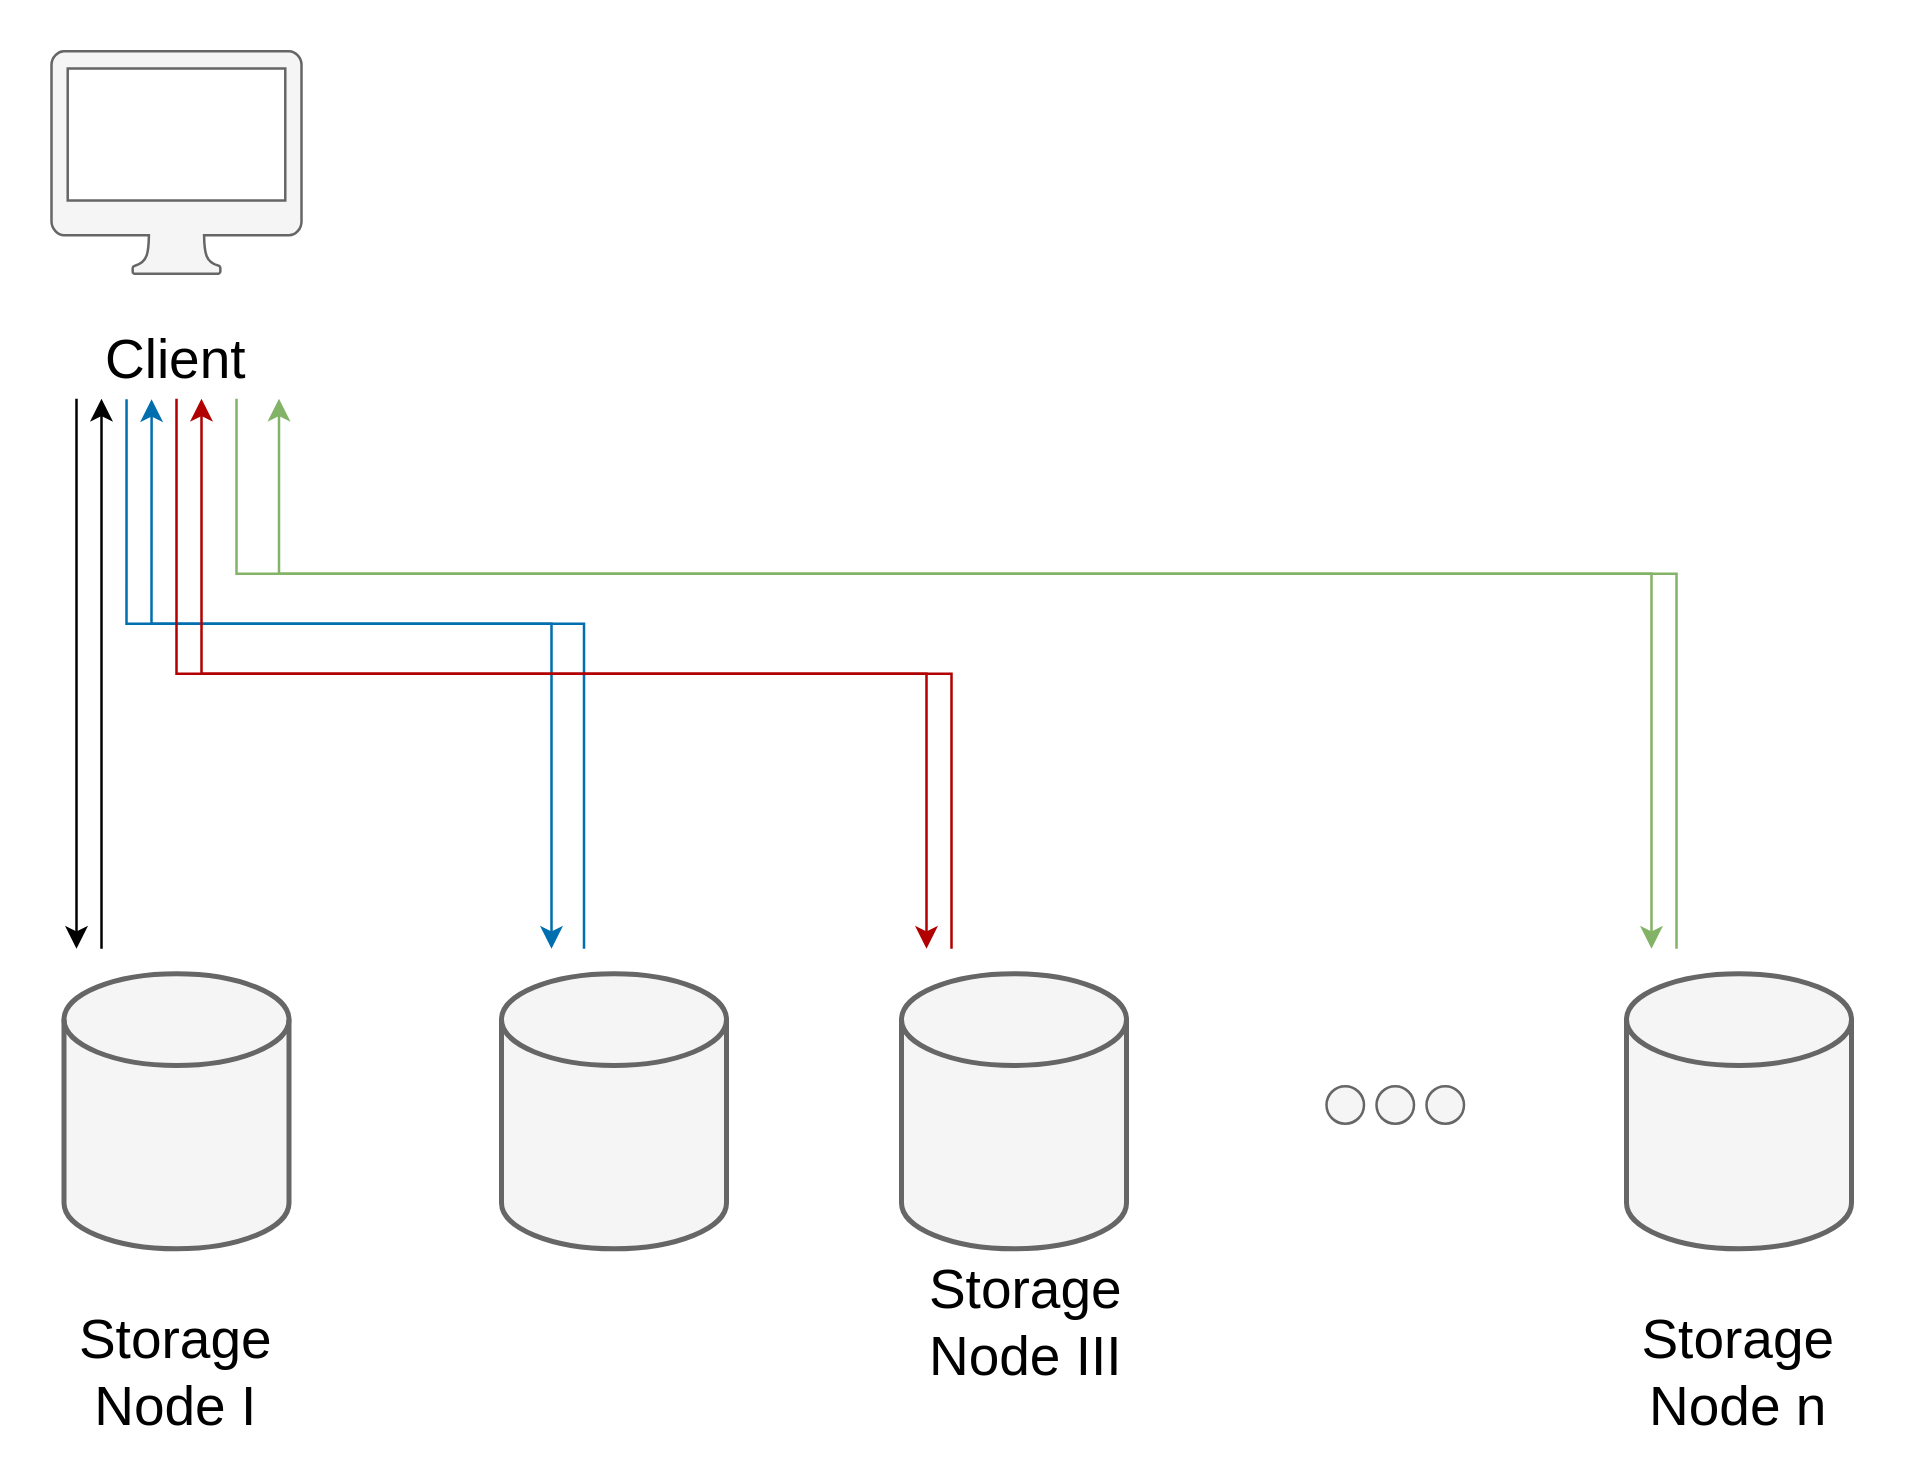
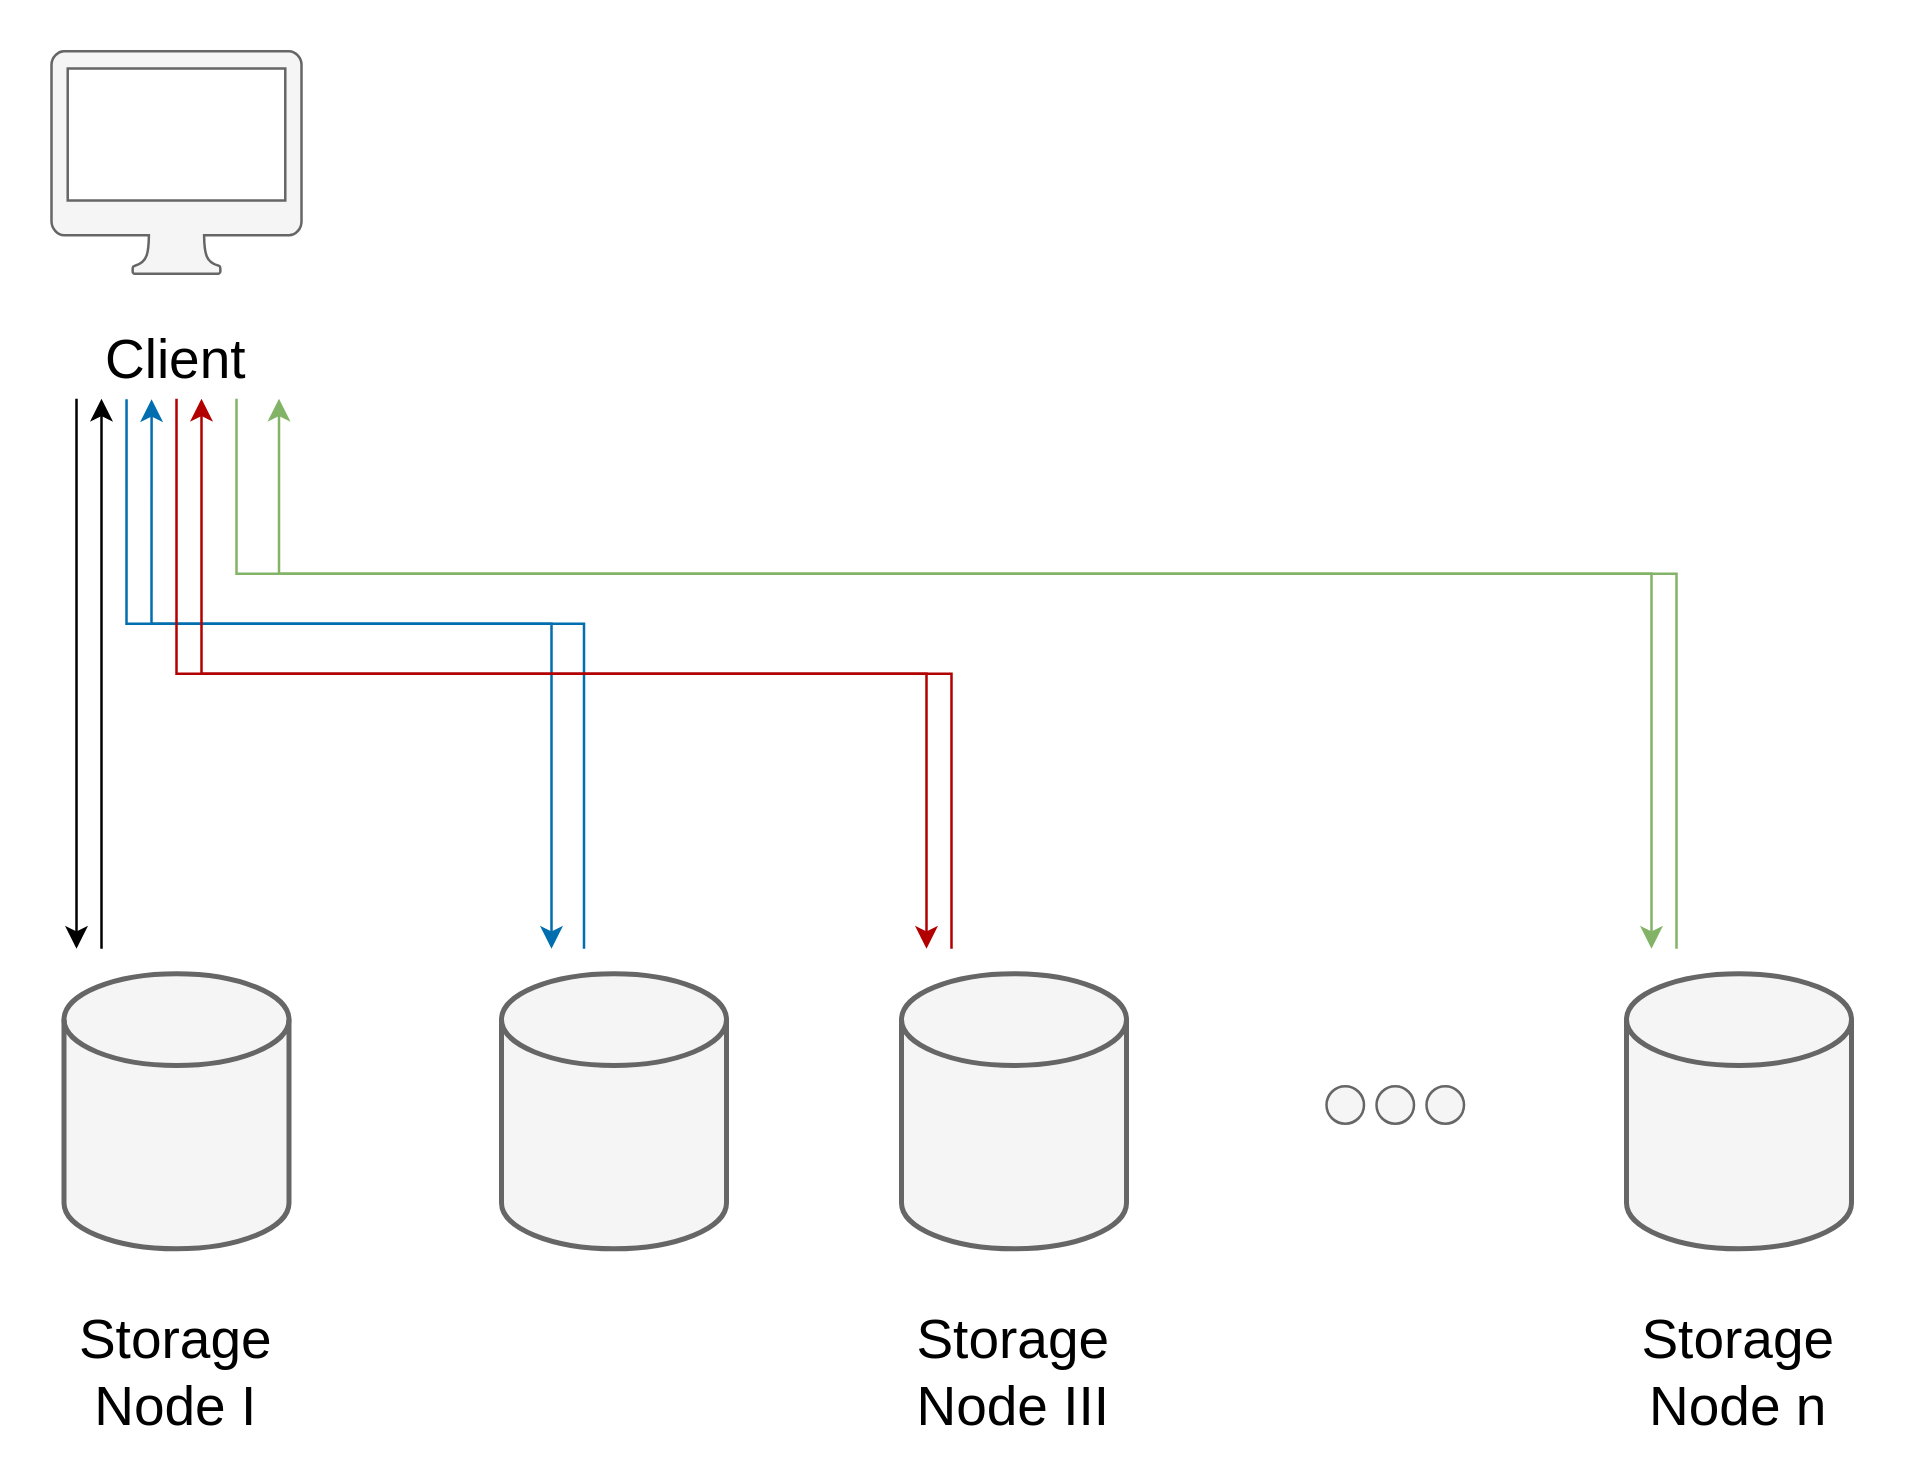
node "Storage Node III": moved (1026, 1324) -> (1014, 1374)
